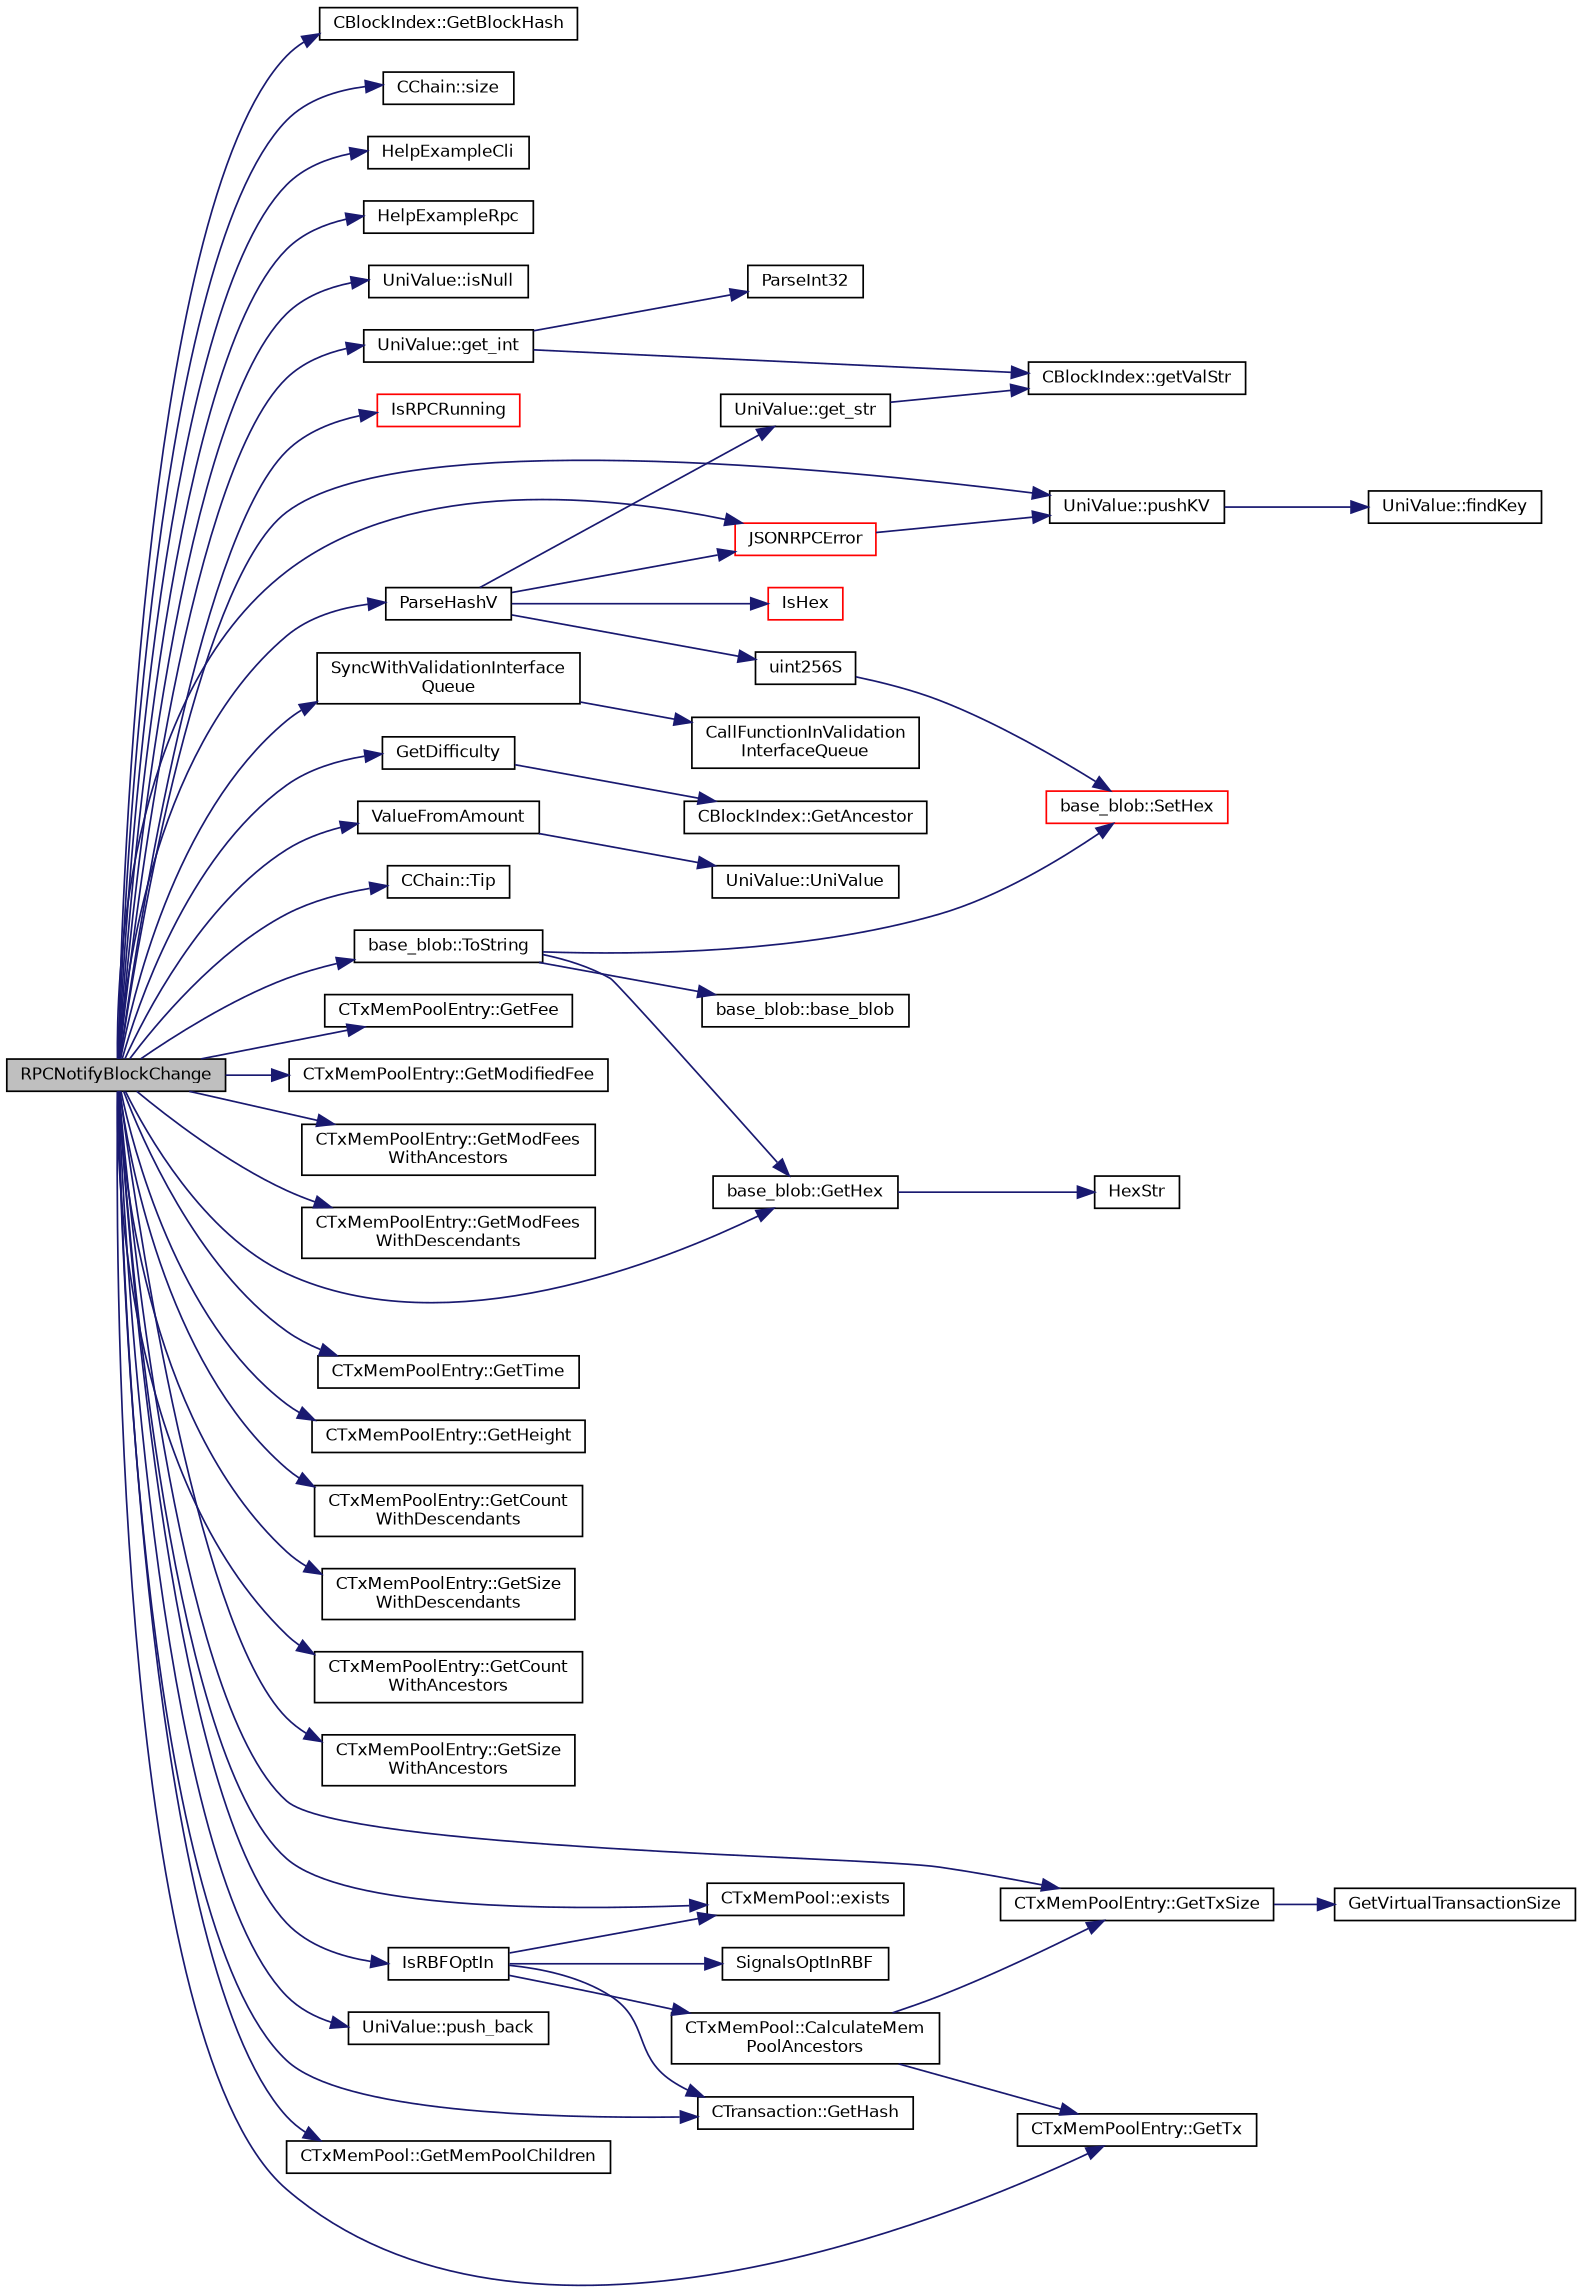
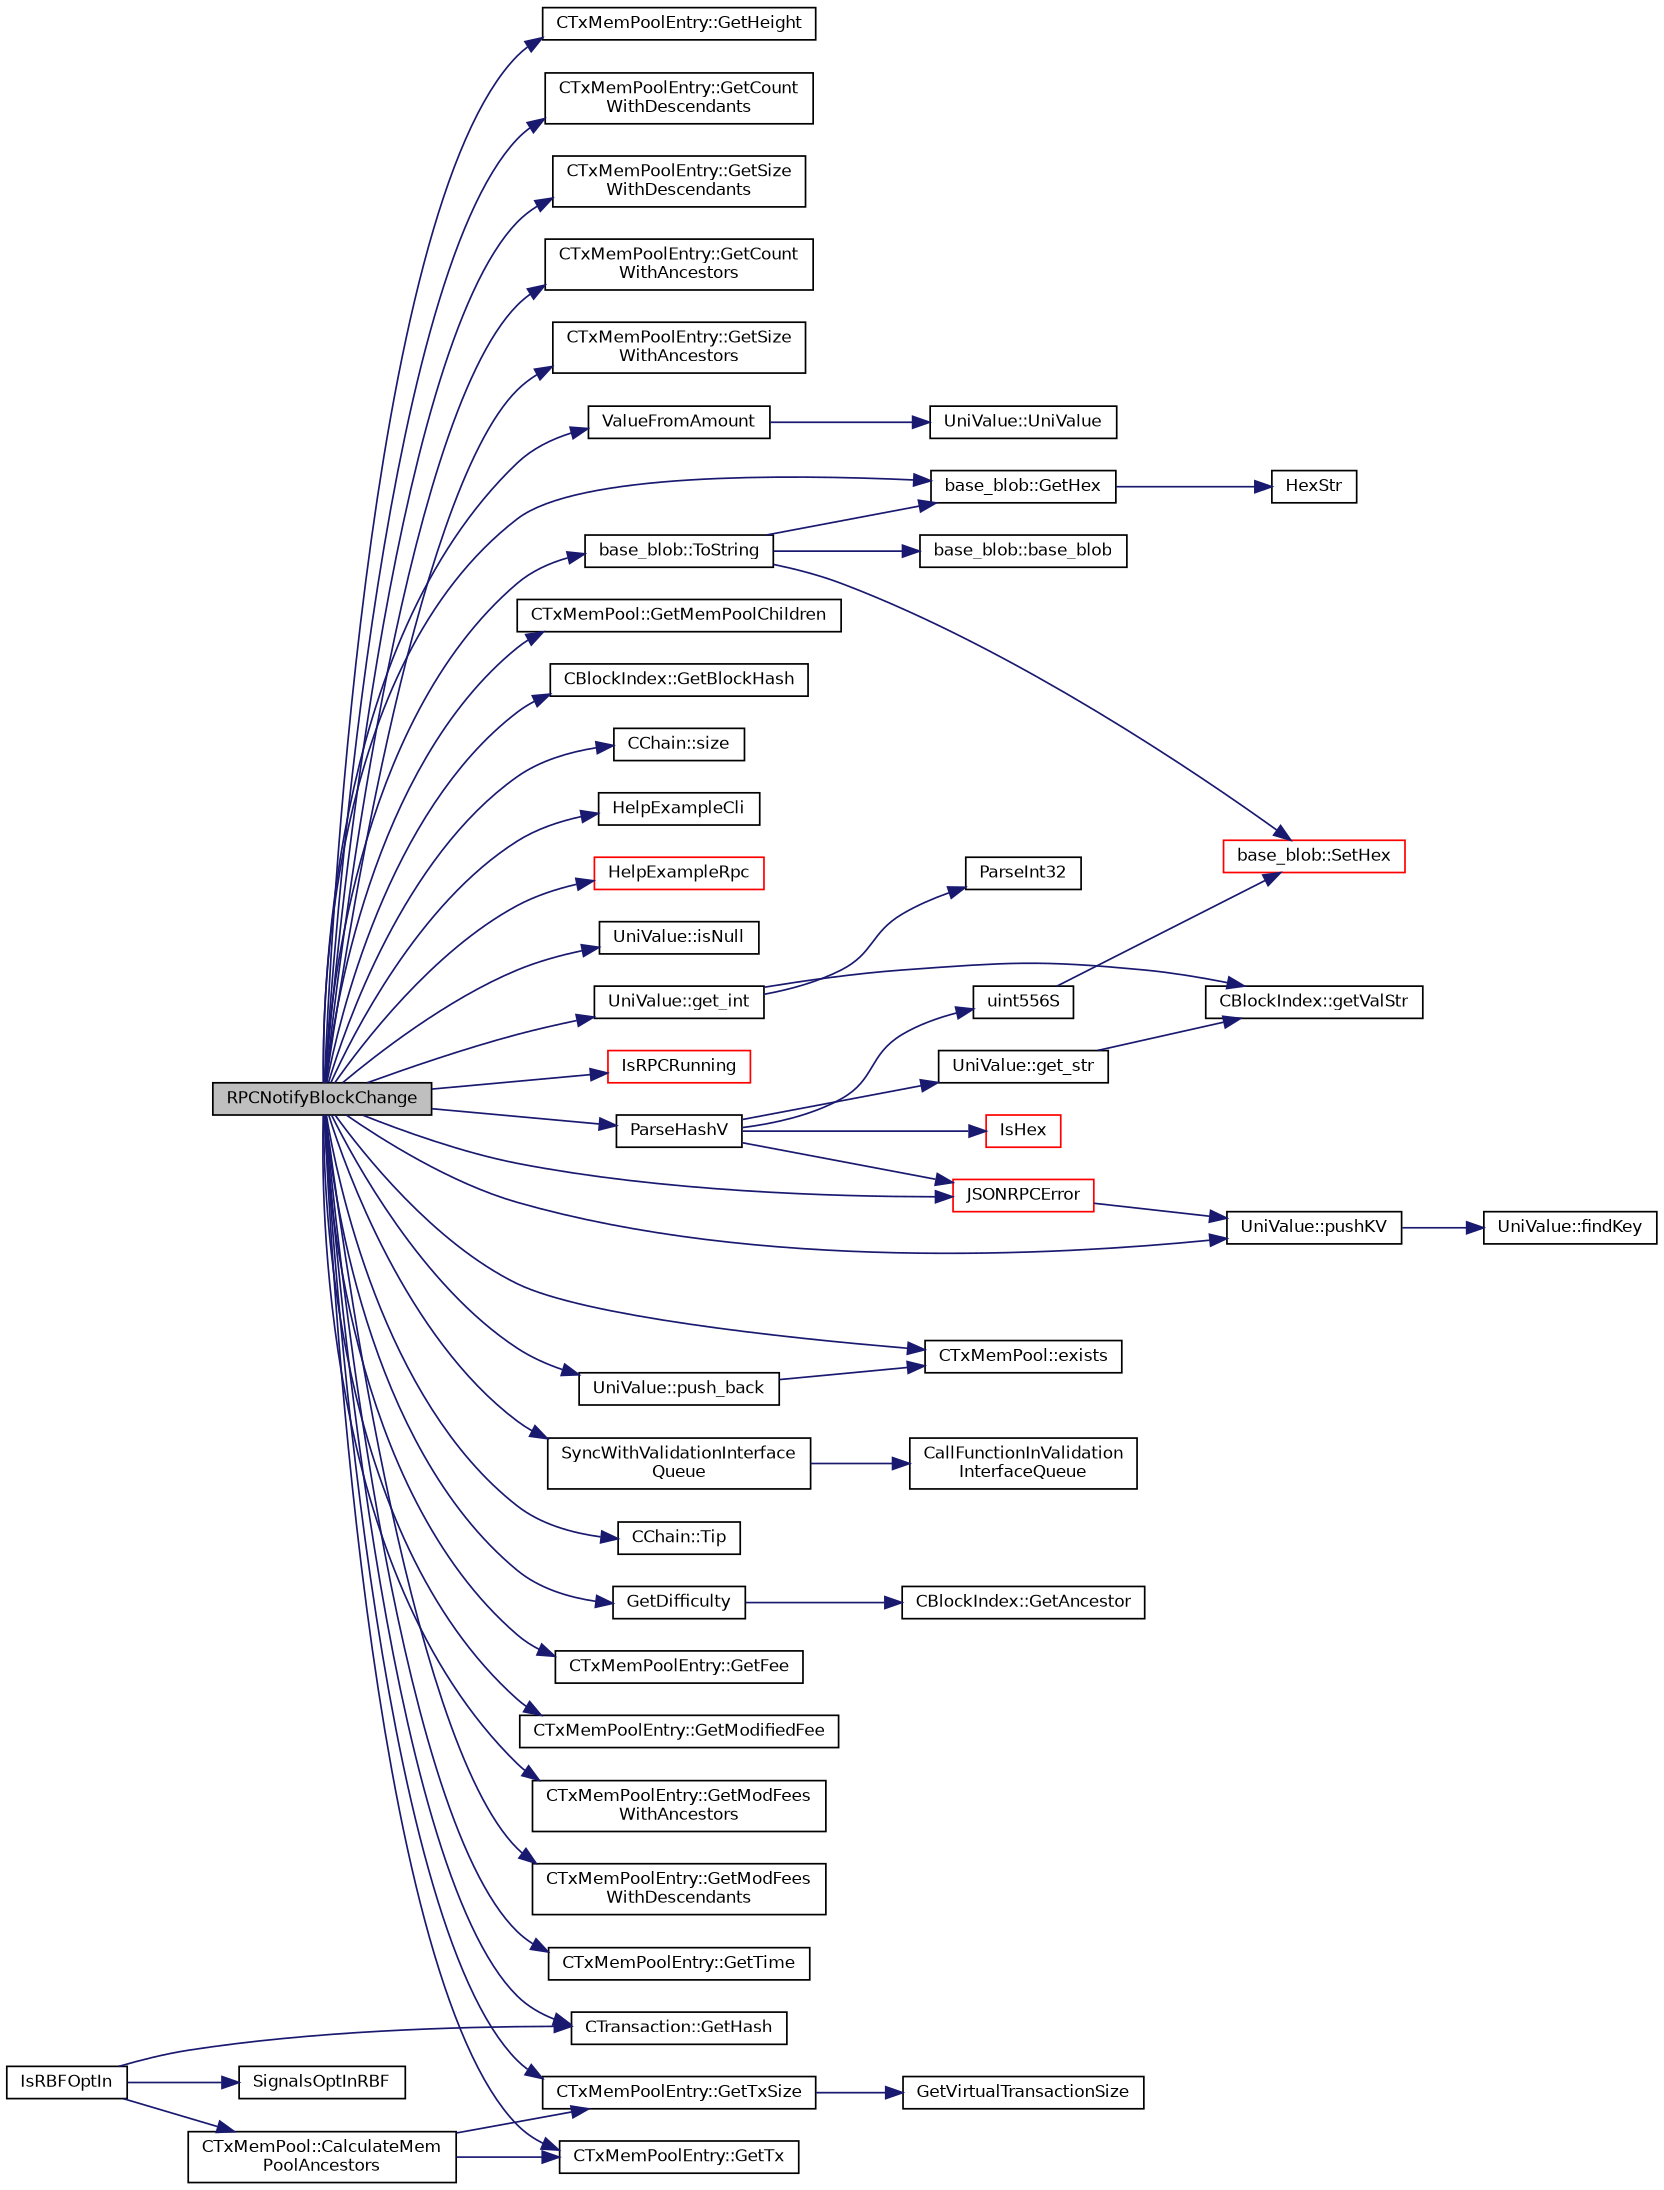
node "HelpExampleRpc": color black -> red
node "uint256S": label "uint256S" -> "uint556S"
edge "RPCNotifyBlockChange" -> "IsRBFOptIn": removed
edge "IsRBFOptIn" -> "CTxMemPool::exists": now "UniValue::push_back" -> "CTxMemPool::exists"
